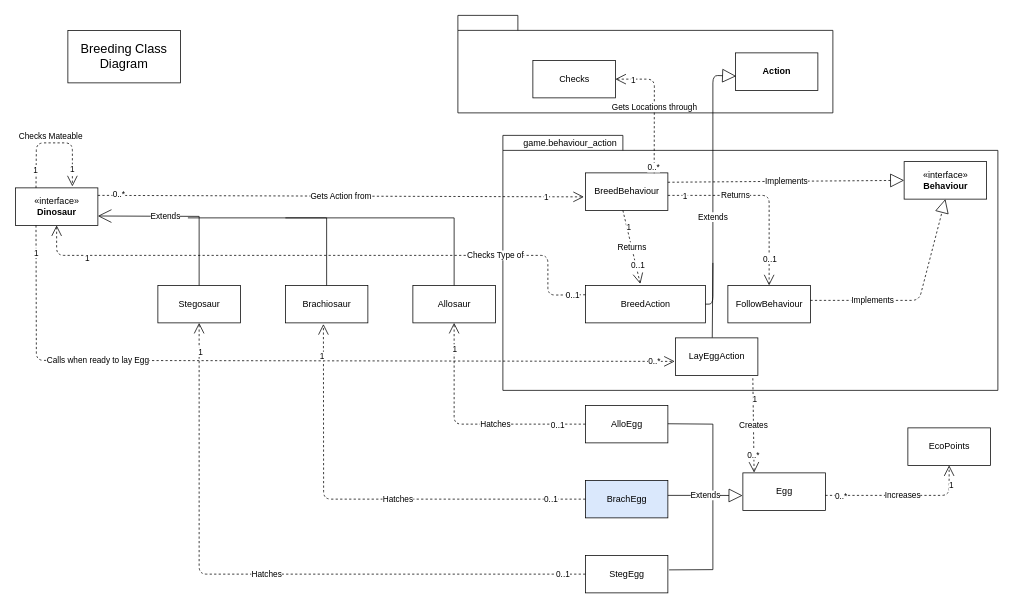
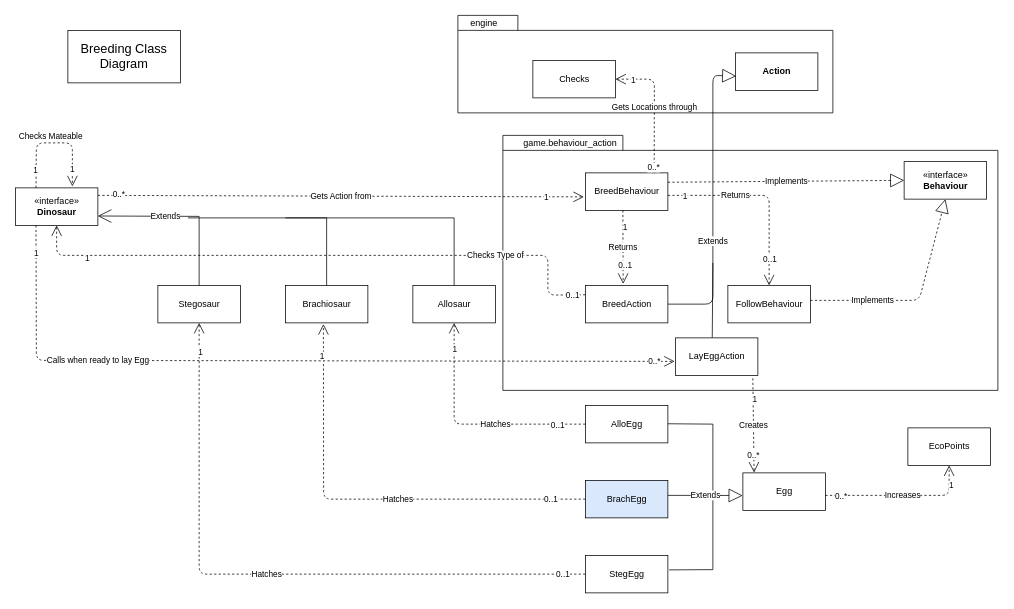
node "engine": added
node "BreedAction": size 120x38 -> 83x38
